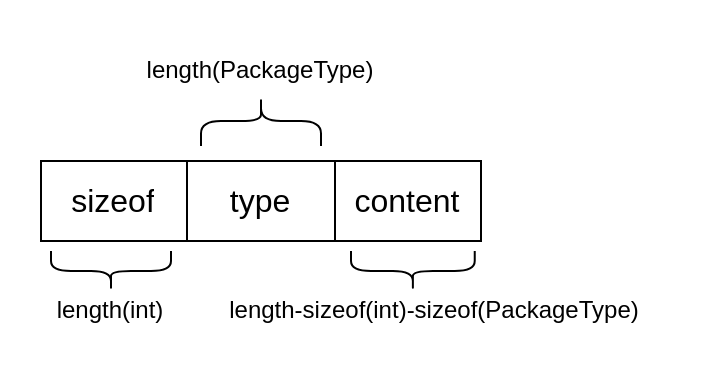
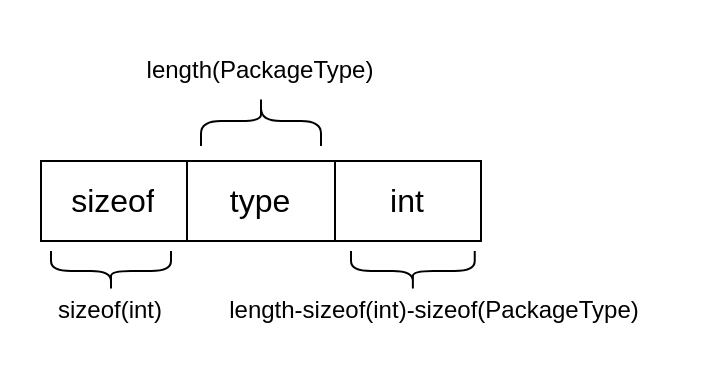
node "content": label "content" -> "int"
node "length(int)": label "length(int)" -> "sizeof(int)"
